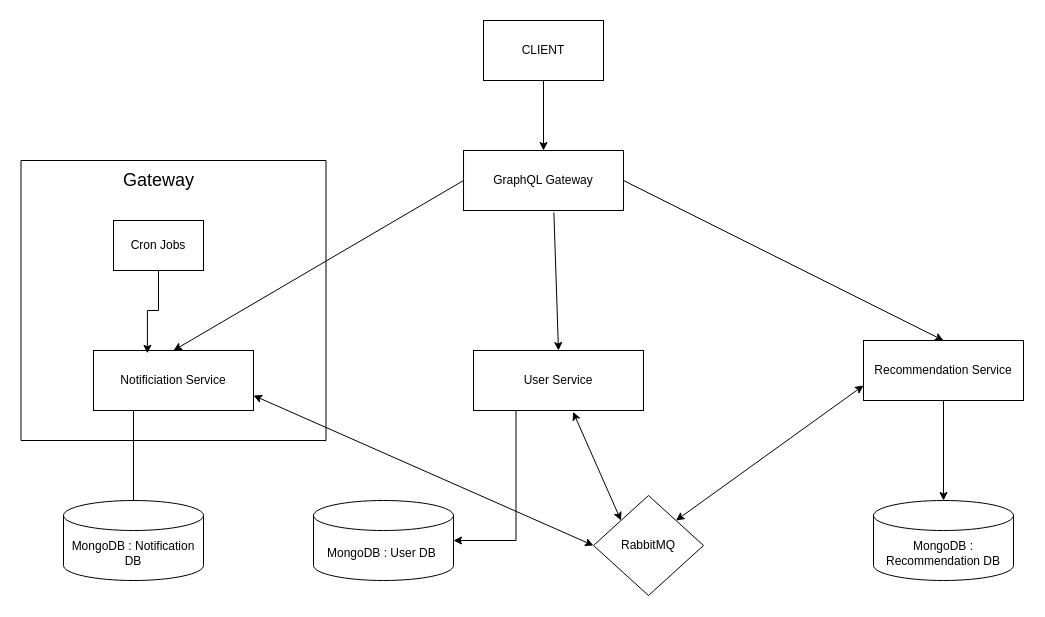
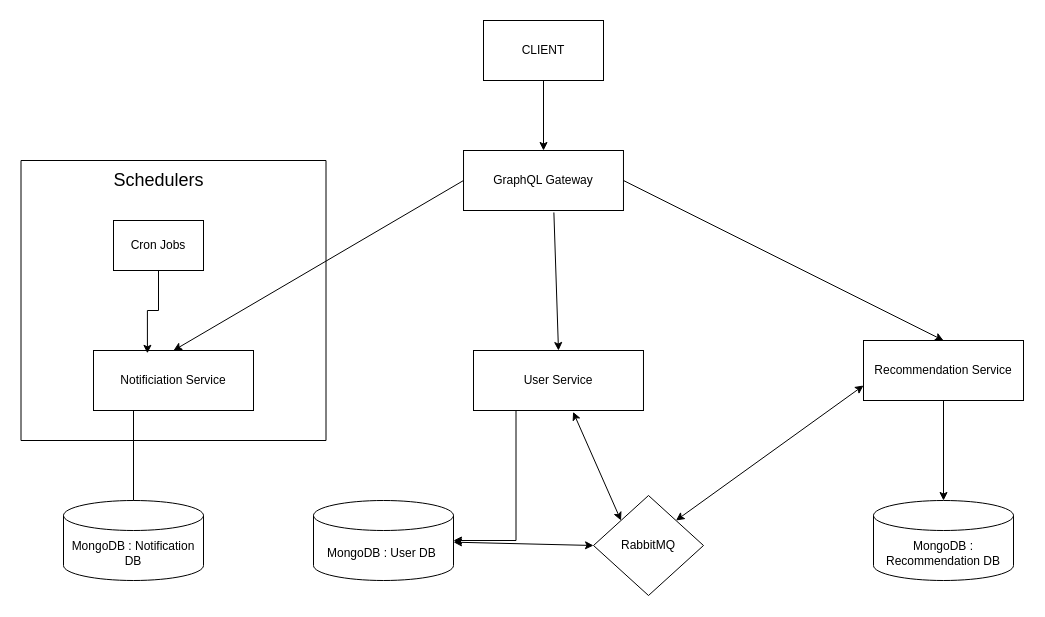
node "Gateway": label "Gateway" -> "Schedulers"
edge "Notificiation Service" -- "RabbitMQ": now "MongoDB : User DB" -- "RabbitMQ"
